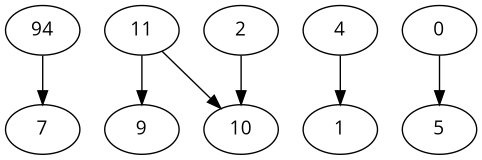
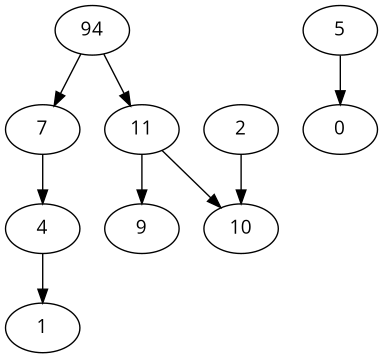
edge "0" -> "5": reversed
edge "94" -> "11": added
edge "7" -> "4": added
